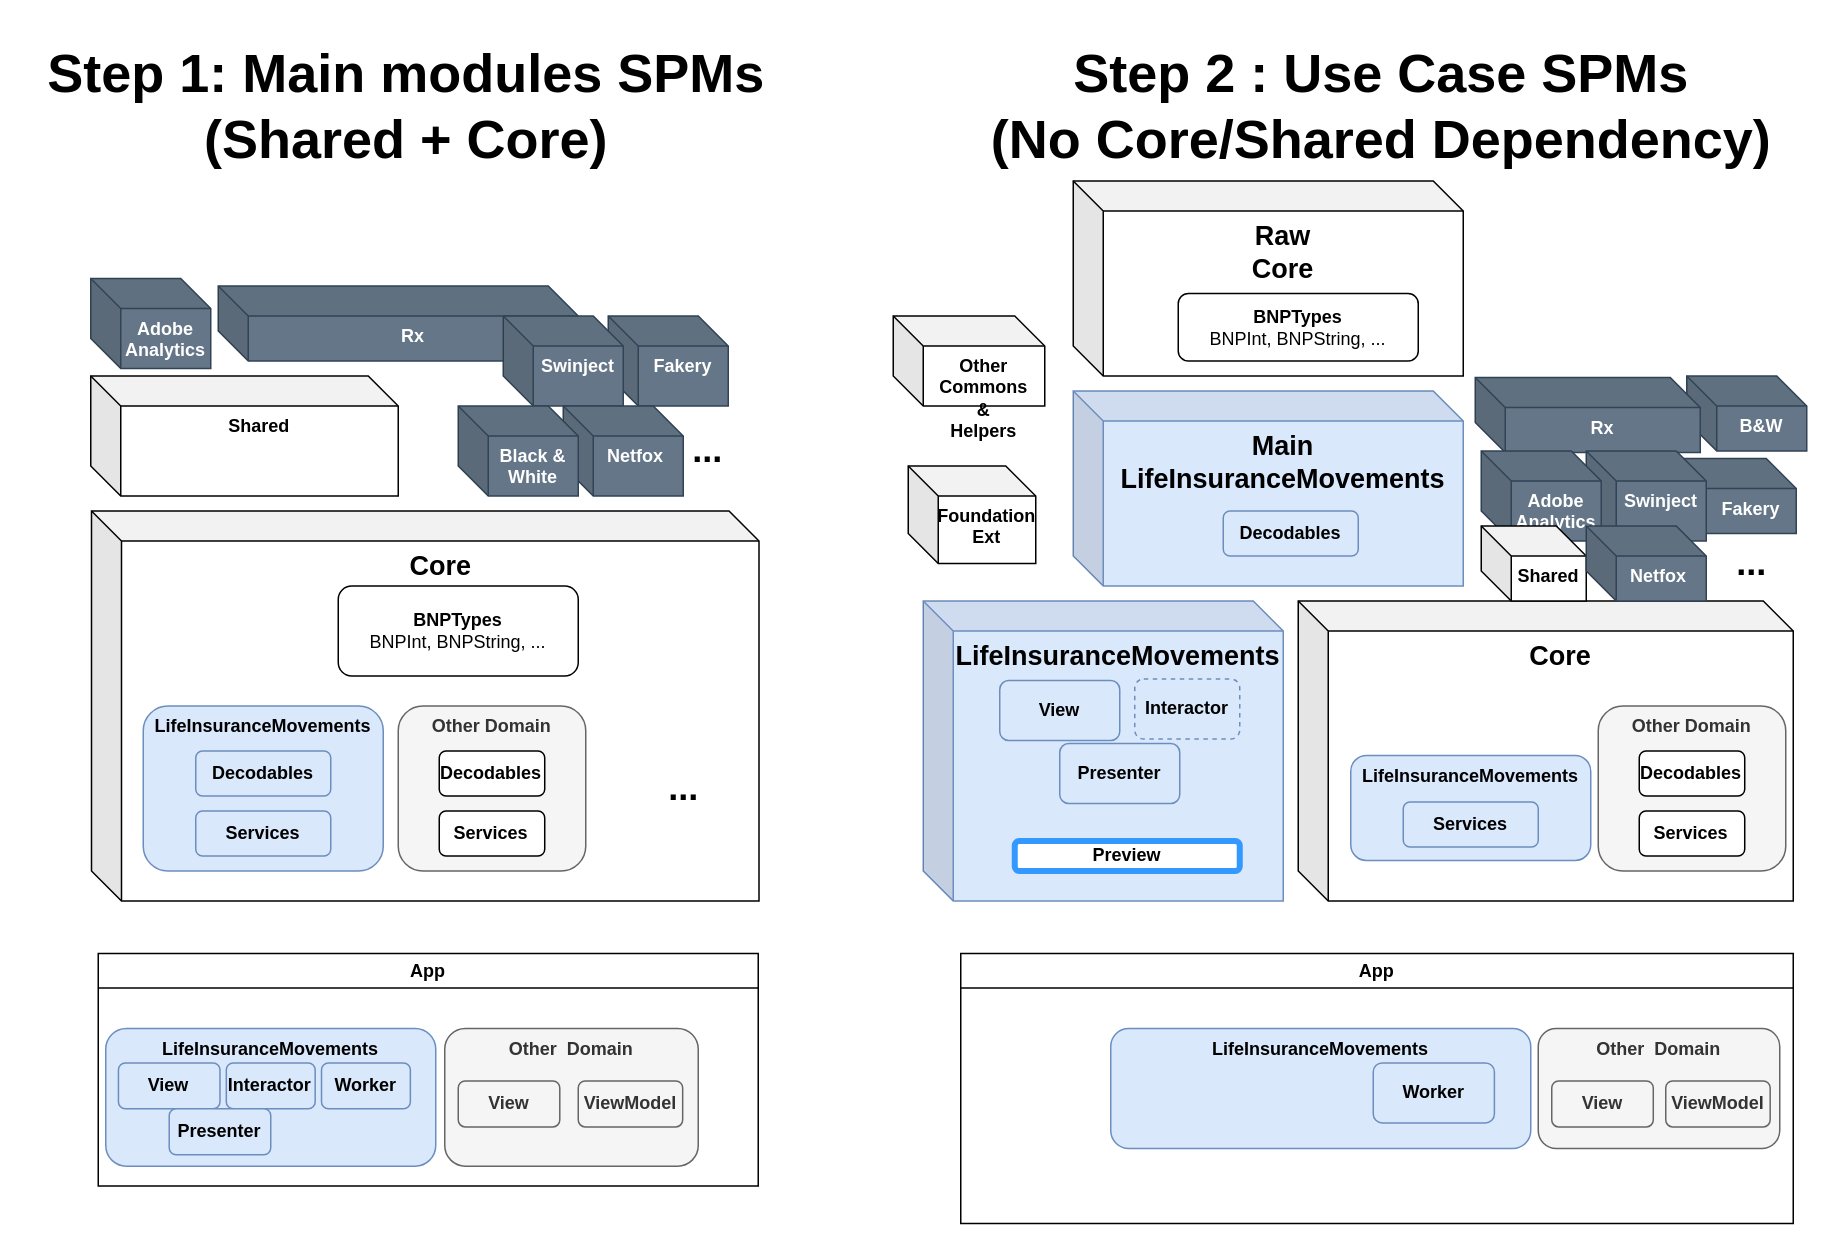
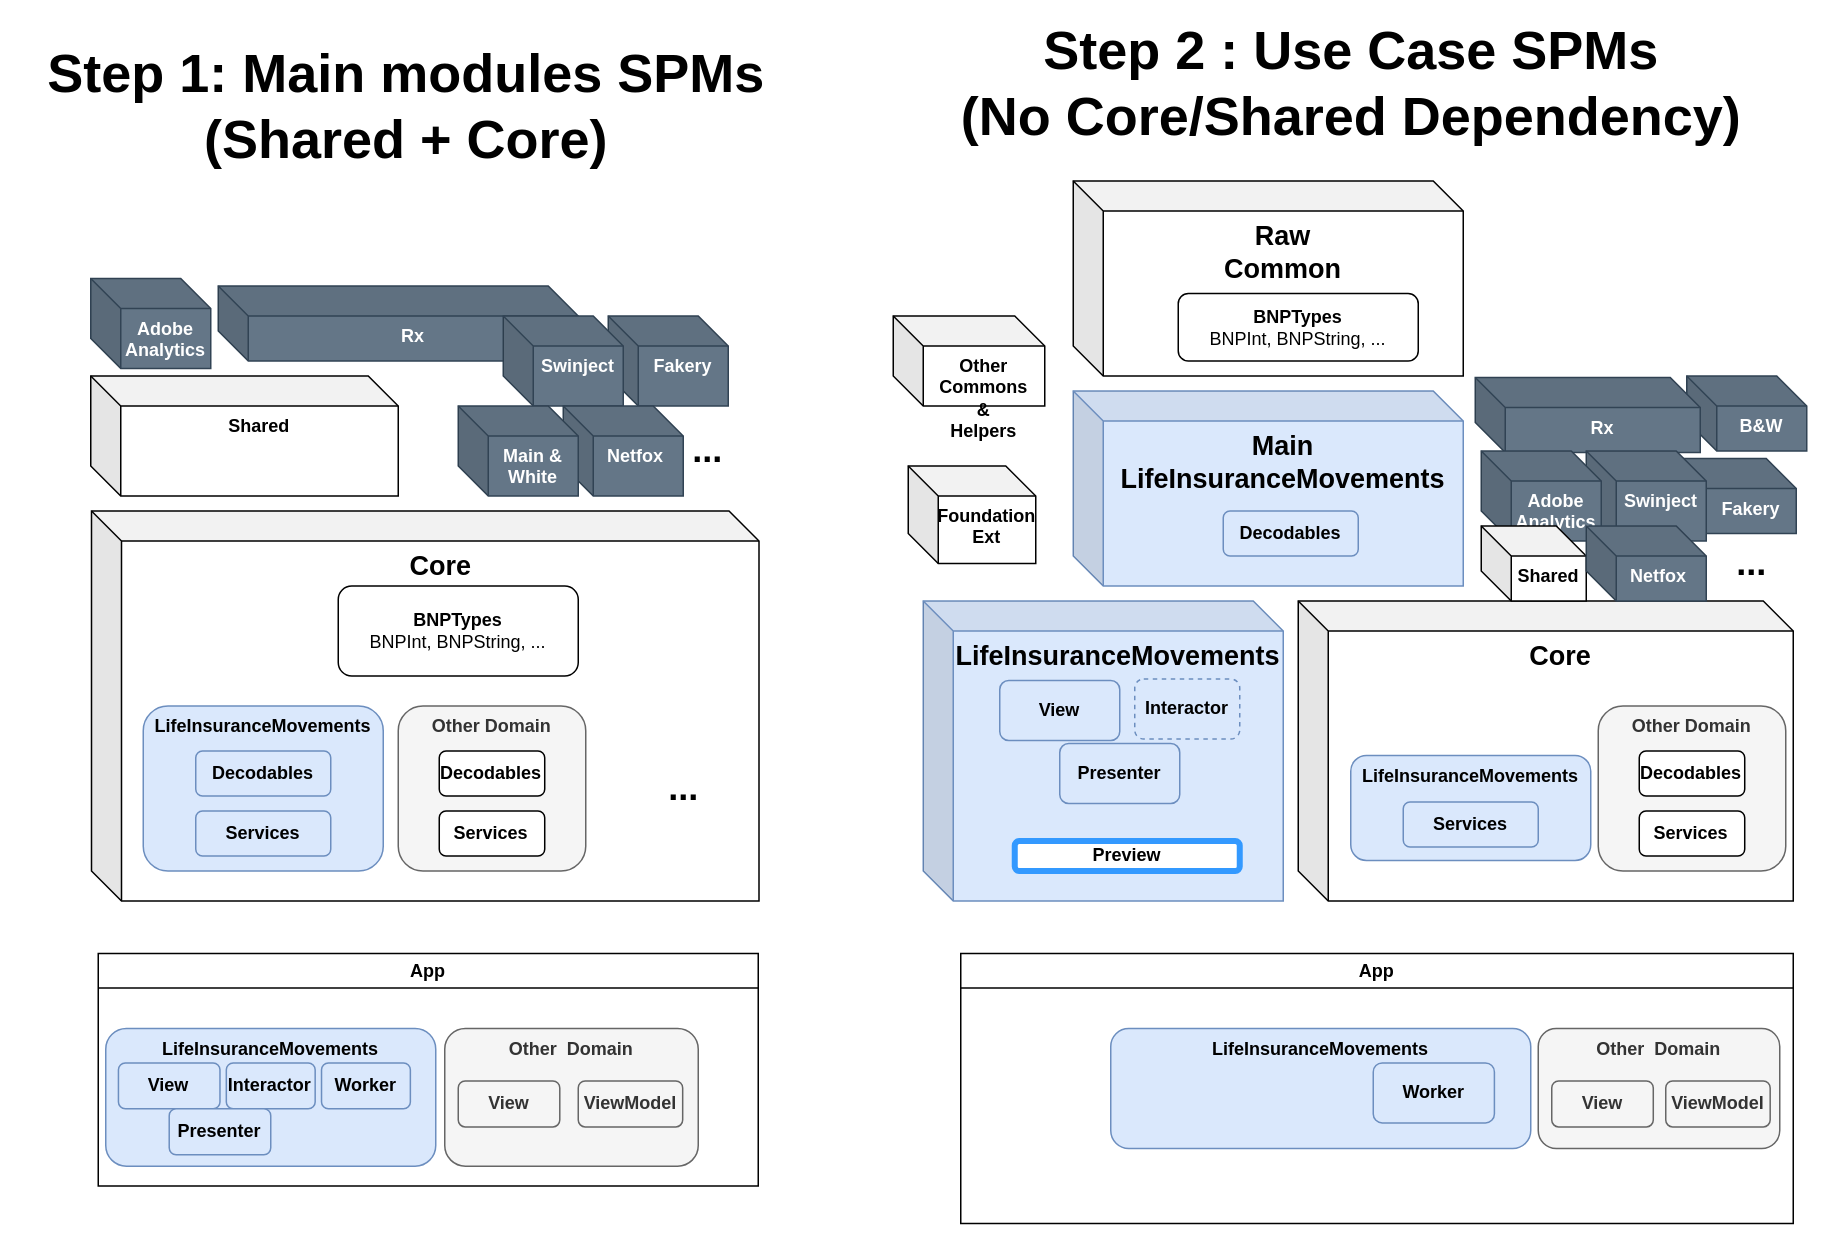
node "Step 2 : Use Case SPMs (No Core/Shared Dependency)": moved (1381, 106) -> (1351, 83)
node "Raw Core": label "Raw Core" -> "Raw Common"
node "Black & White": label "Black & White" -> "Main & White"
